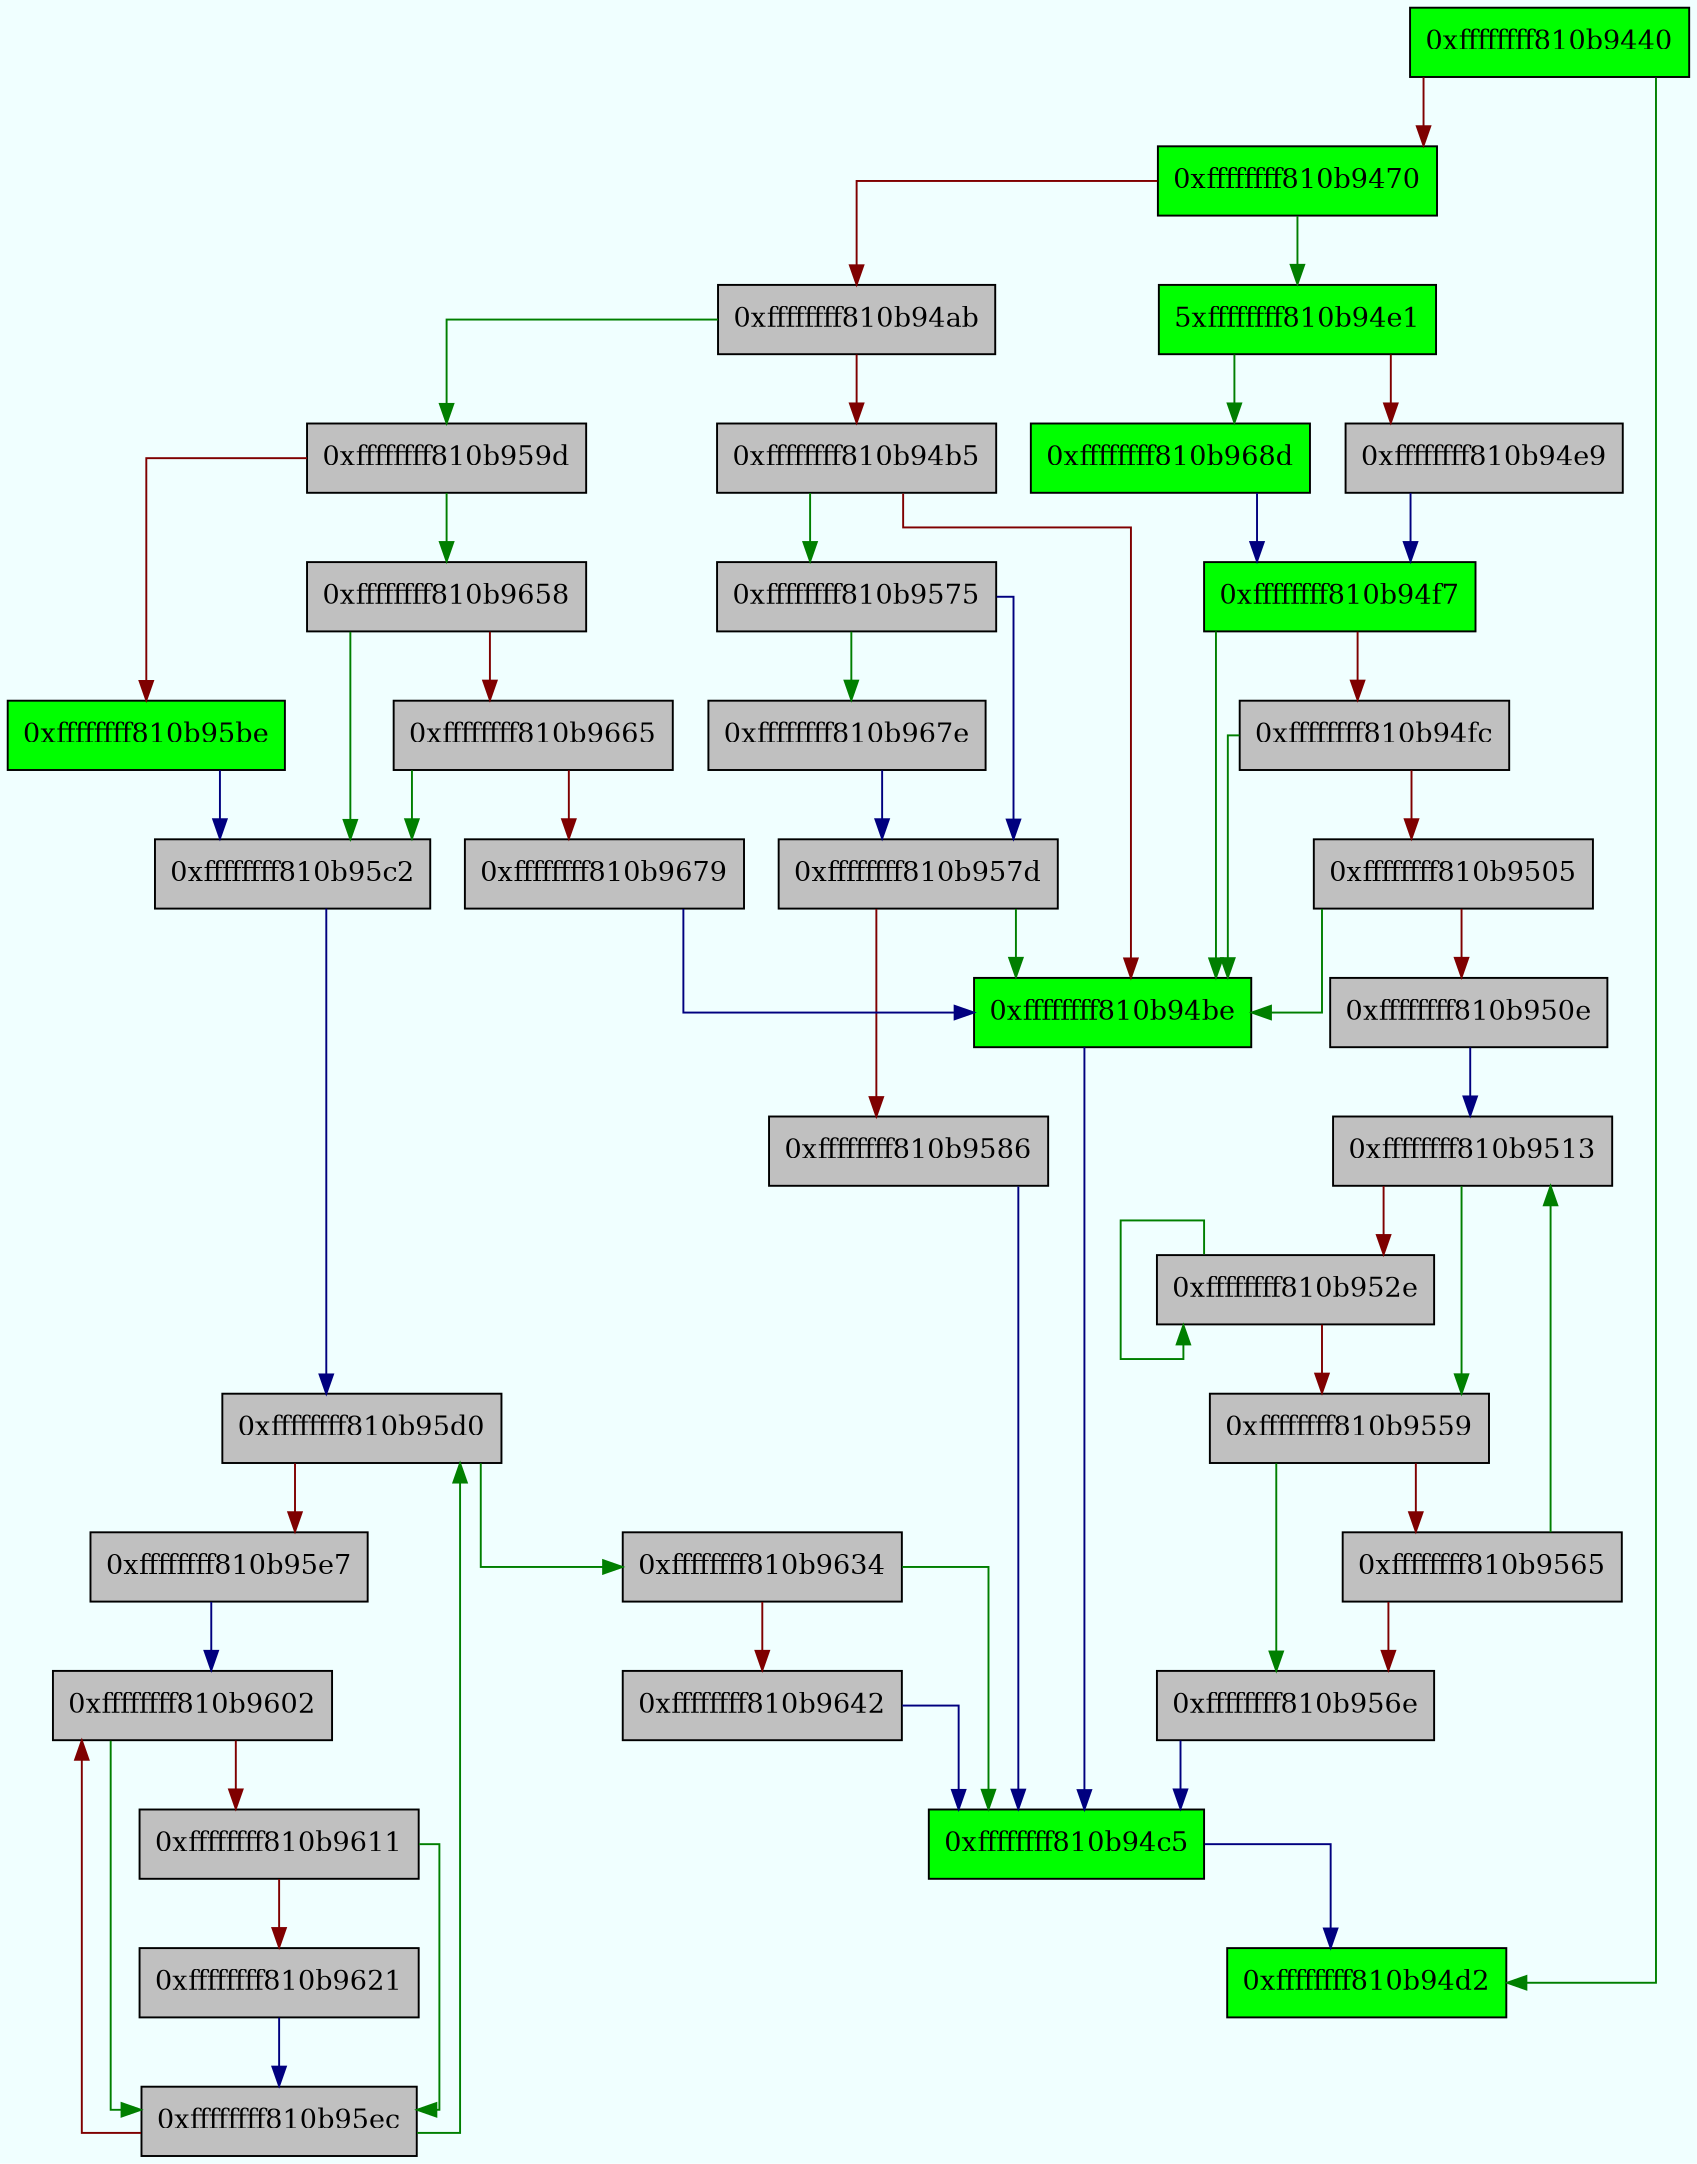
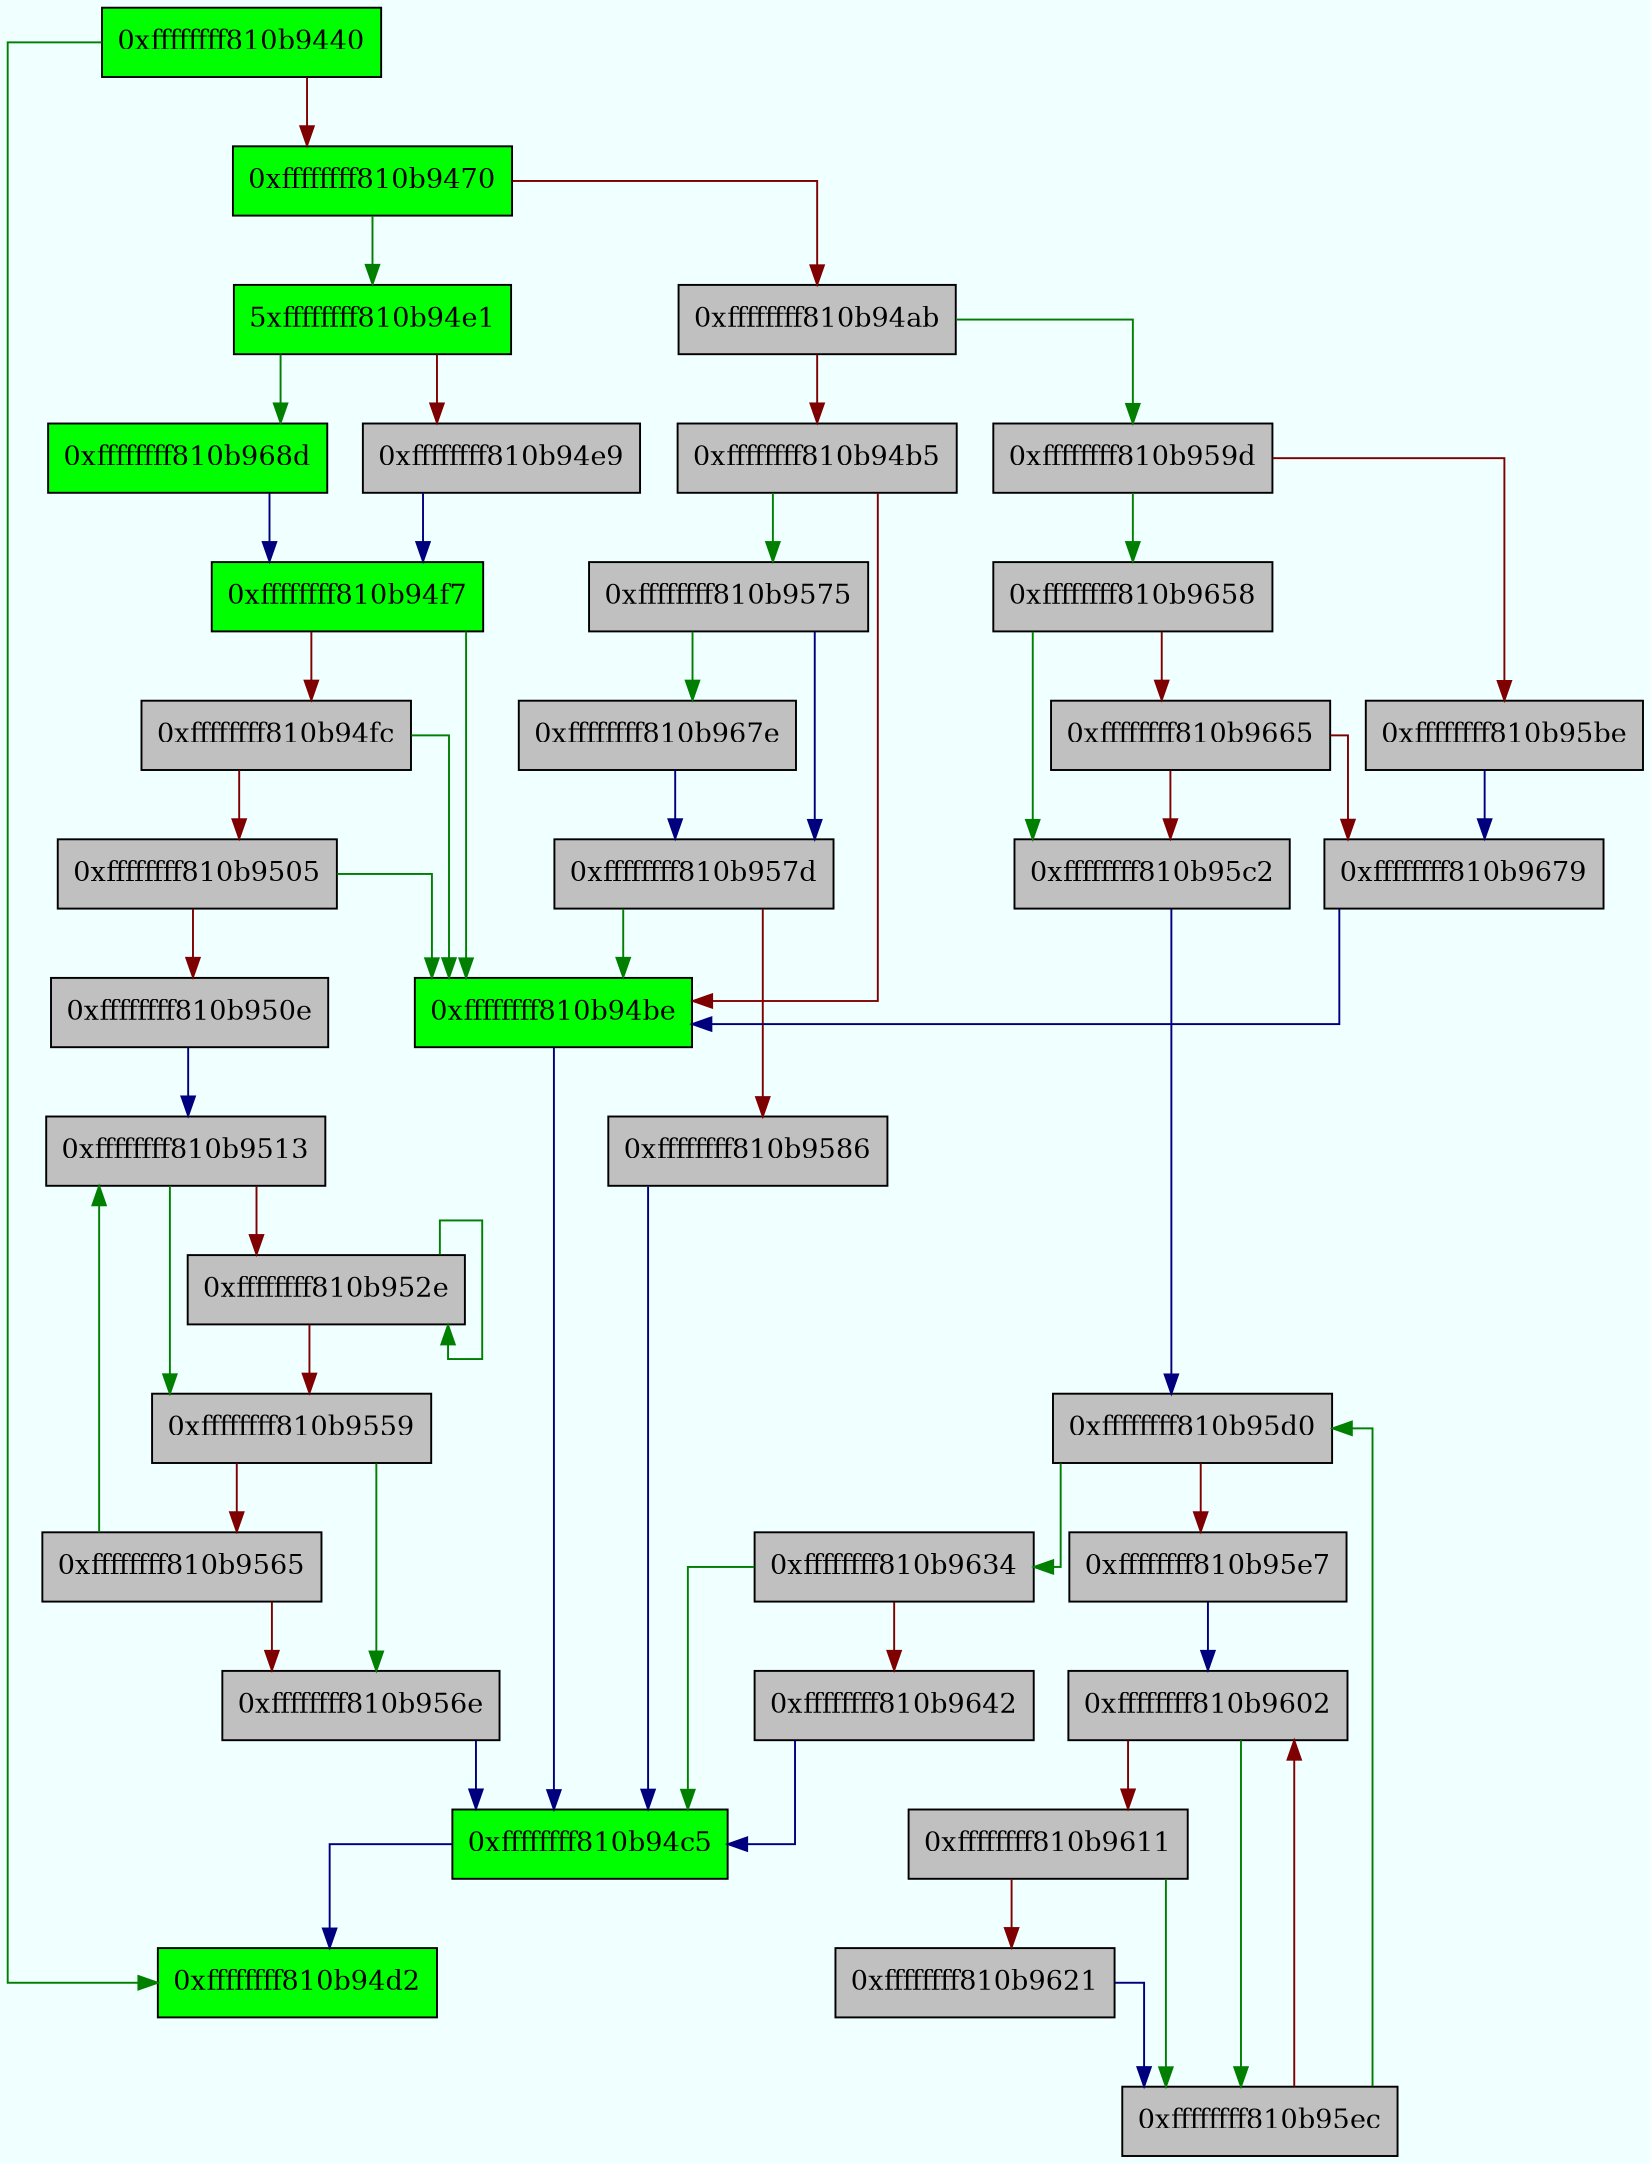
node "0xffffffff810b95be": fillcolor green -> gray
edge "0xffffffff810b95be" -> "0xffffffff810b95c2": now "0xffffffff810b95be" -> "0xffffffff810b9679"
edge "0xffffffff810b9665" -> "0xffffffff810b95c2": color #007f00 -> #7f0000
